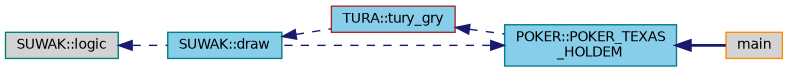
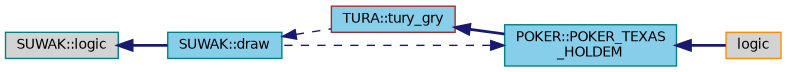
edge "POKER::POKER_TEXAS _HOLDEM" -> "TURA::tury_gry": style dashed -> bold
edge "SUWAK::draw" -> "SUWAK::logic": style dashed -> bold
node "main": label "main" -> "logic"
